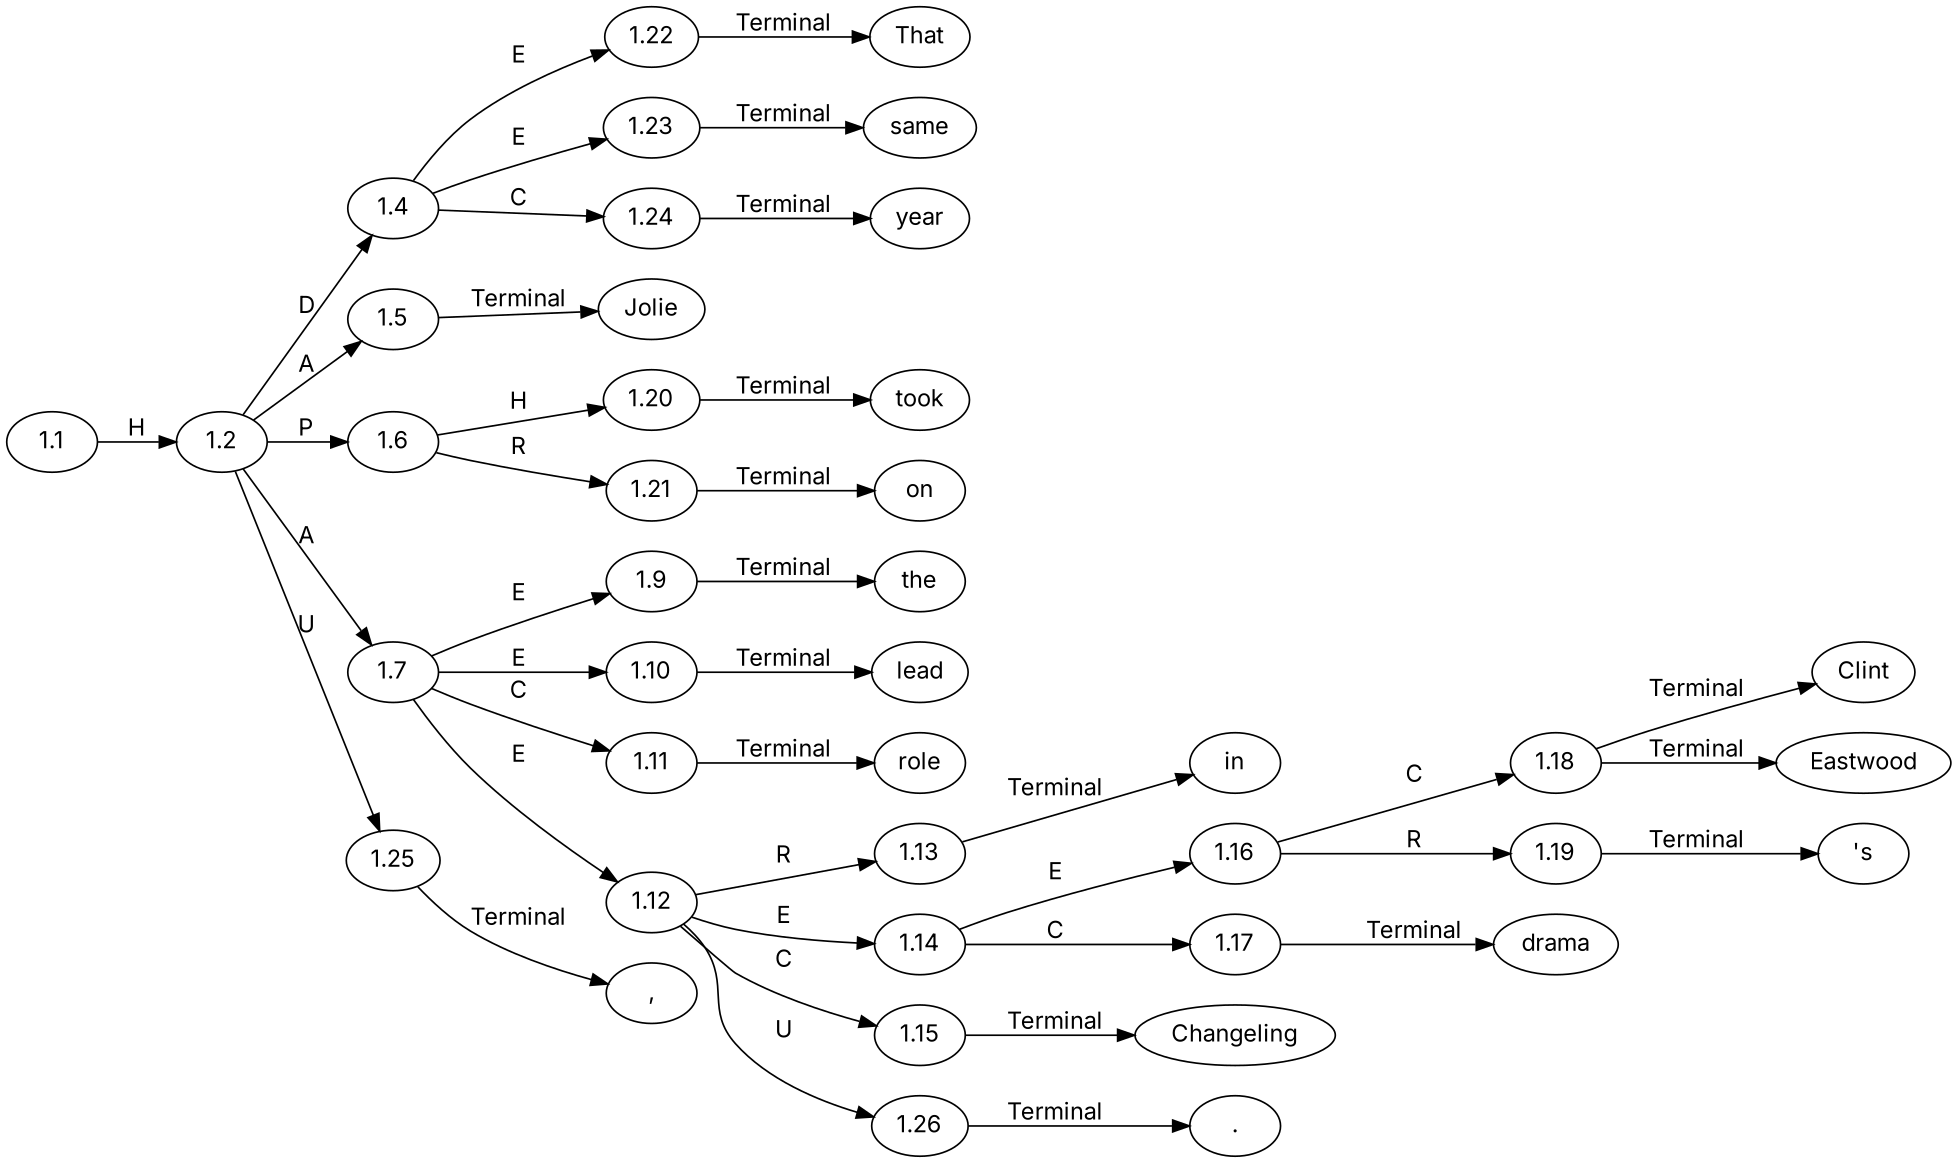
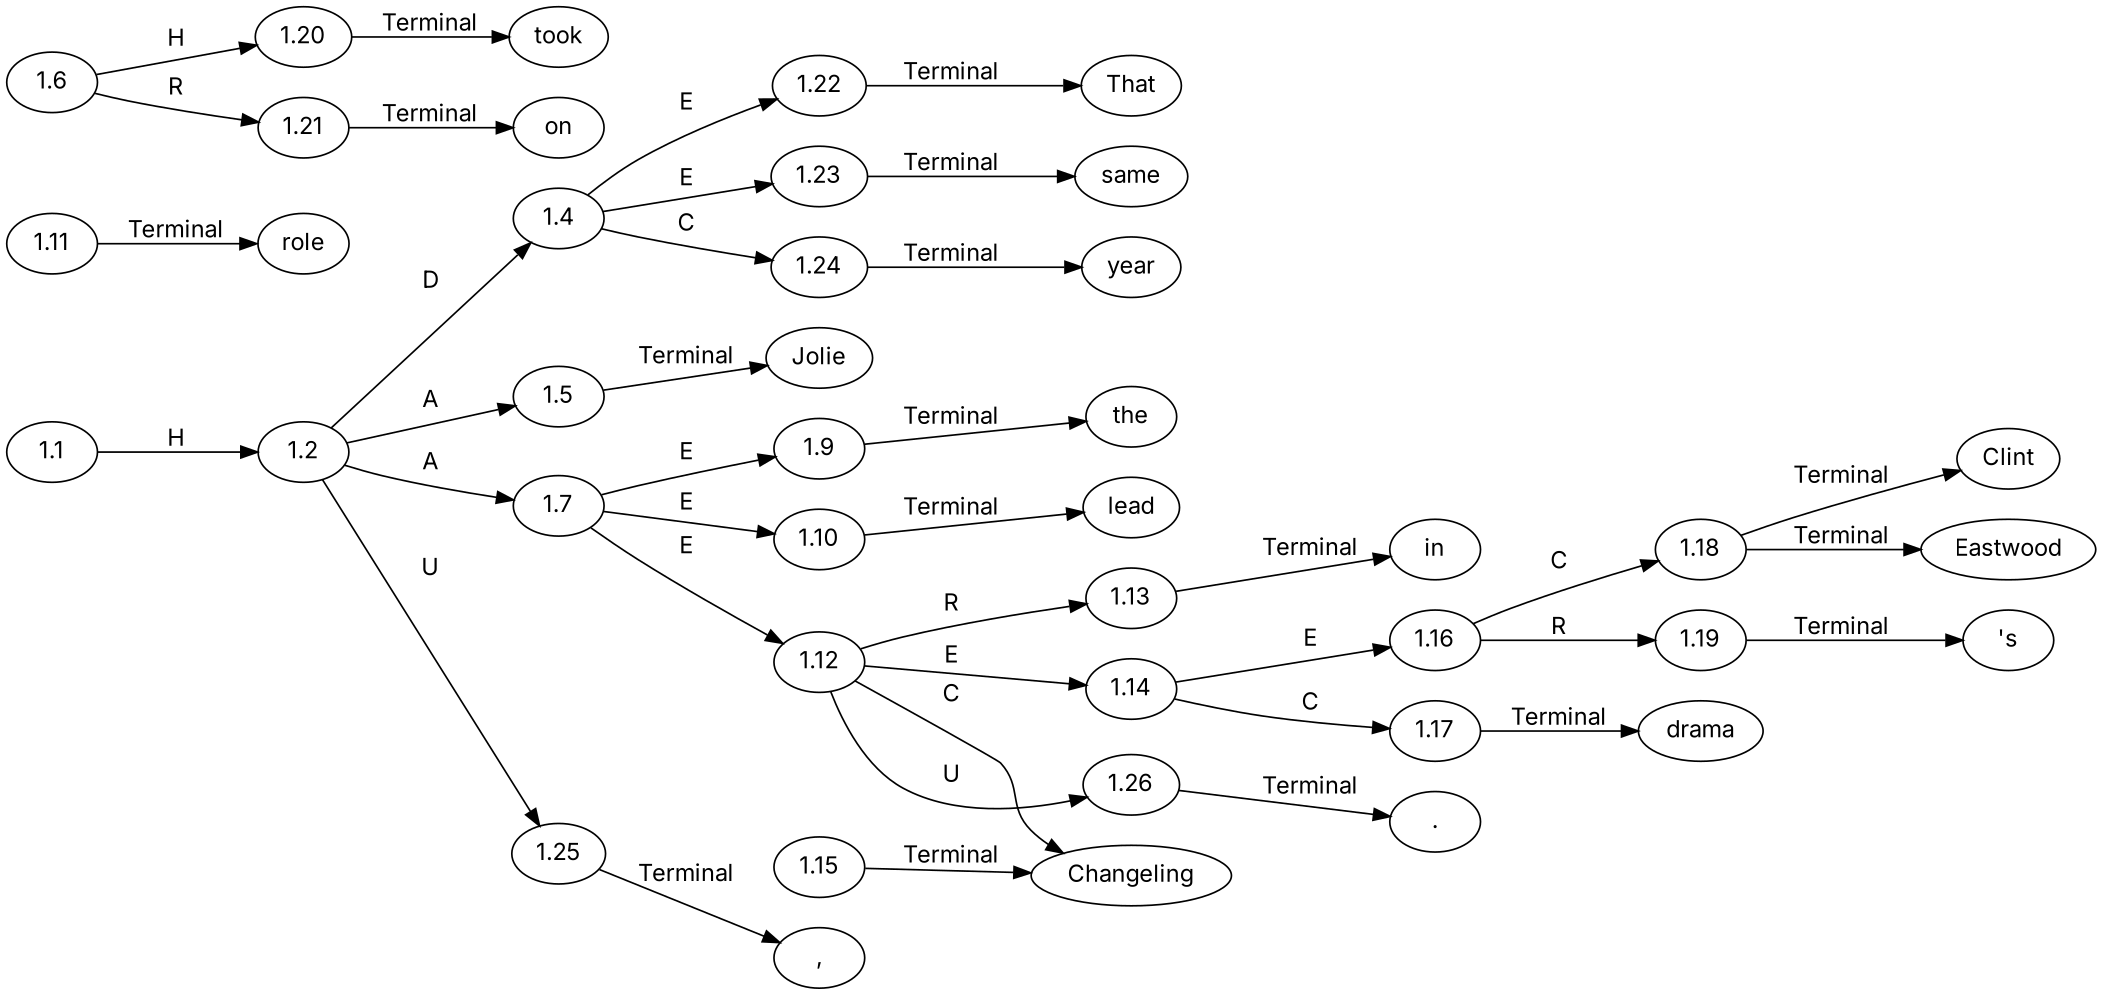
edge "1.2" -> "1.6": removed, label "P"
edge "1.7" -> "1.11": removed, label "C"
edge "1.12" -> "1.15": now "1.12" -> "Changeling"
